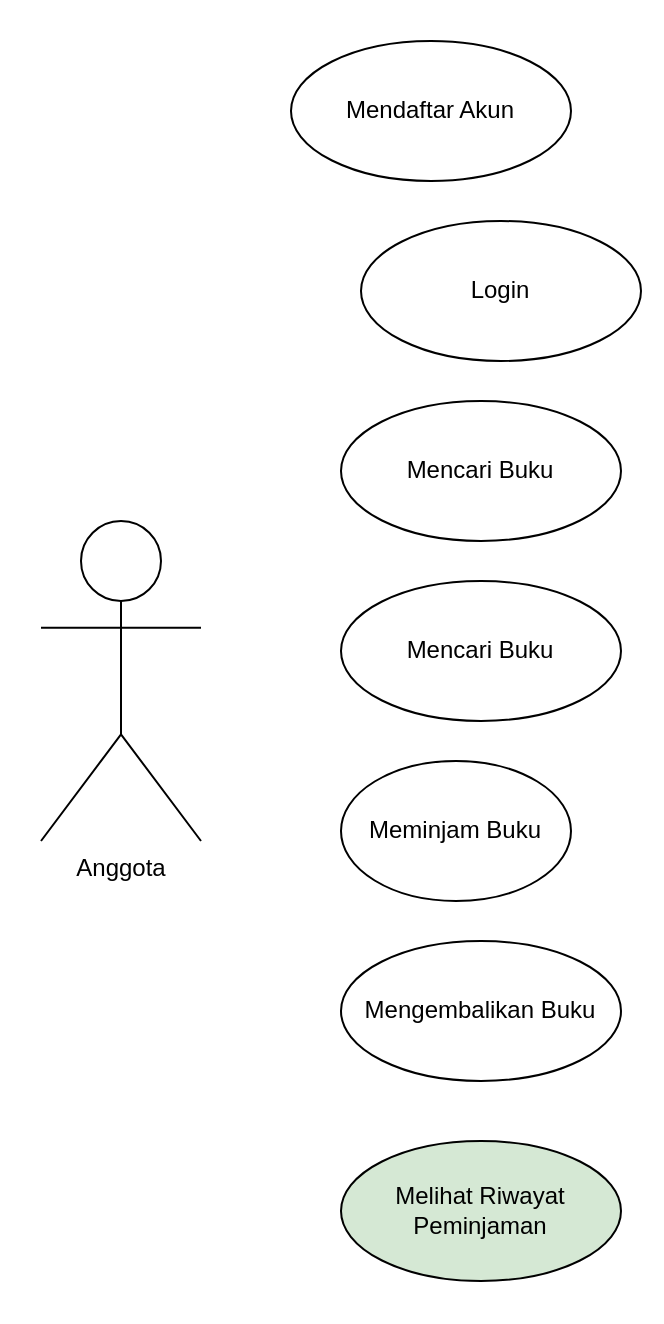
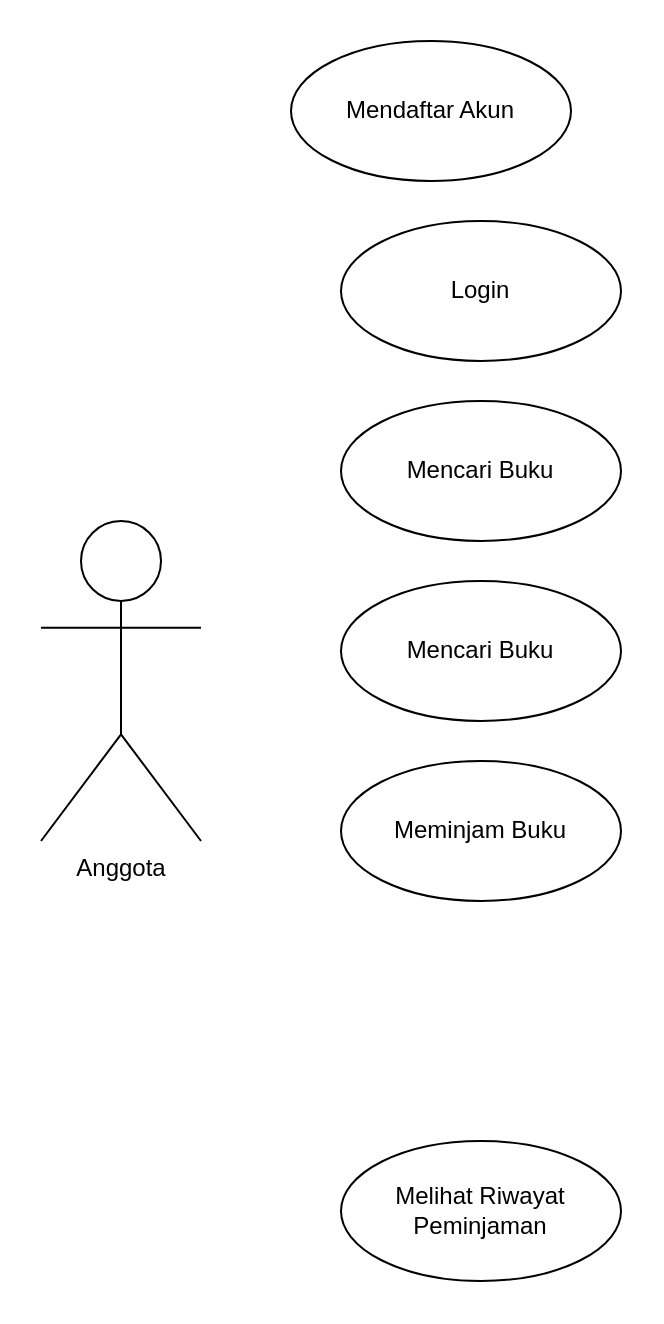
node "Login": moved (501, 291) -> (481, 291)
node "Meminjam Buku": size 230x140 -> 280x140
node "Mengembalikan Buku": removed
node "Melihat Riwayat Peminjaman": fillcolor #d5e8d4 -> #ffffff
